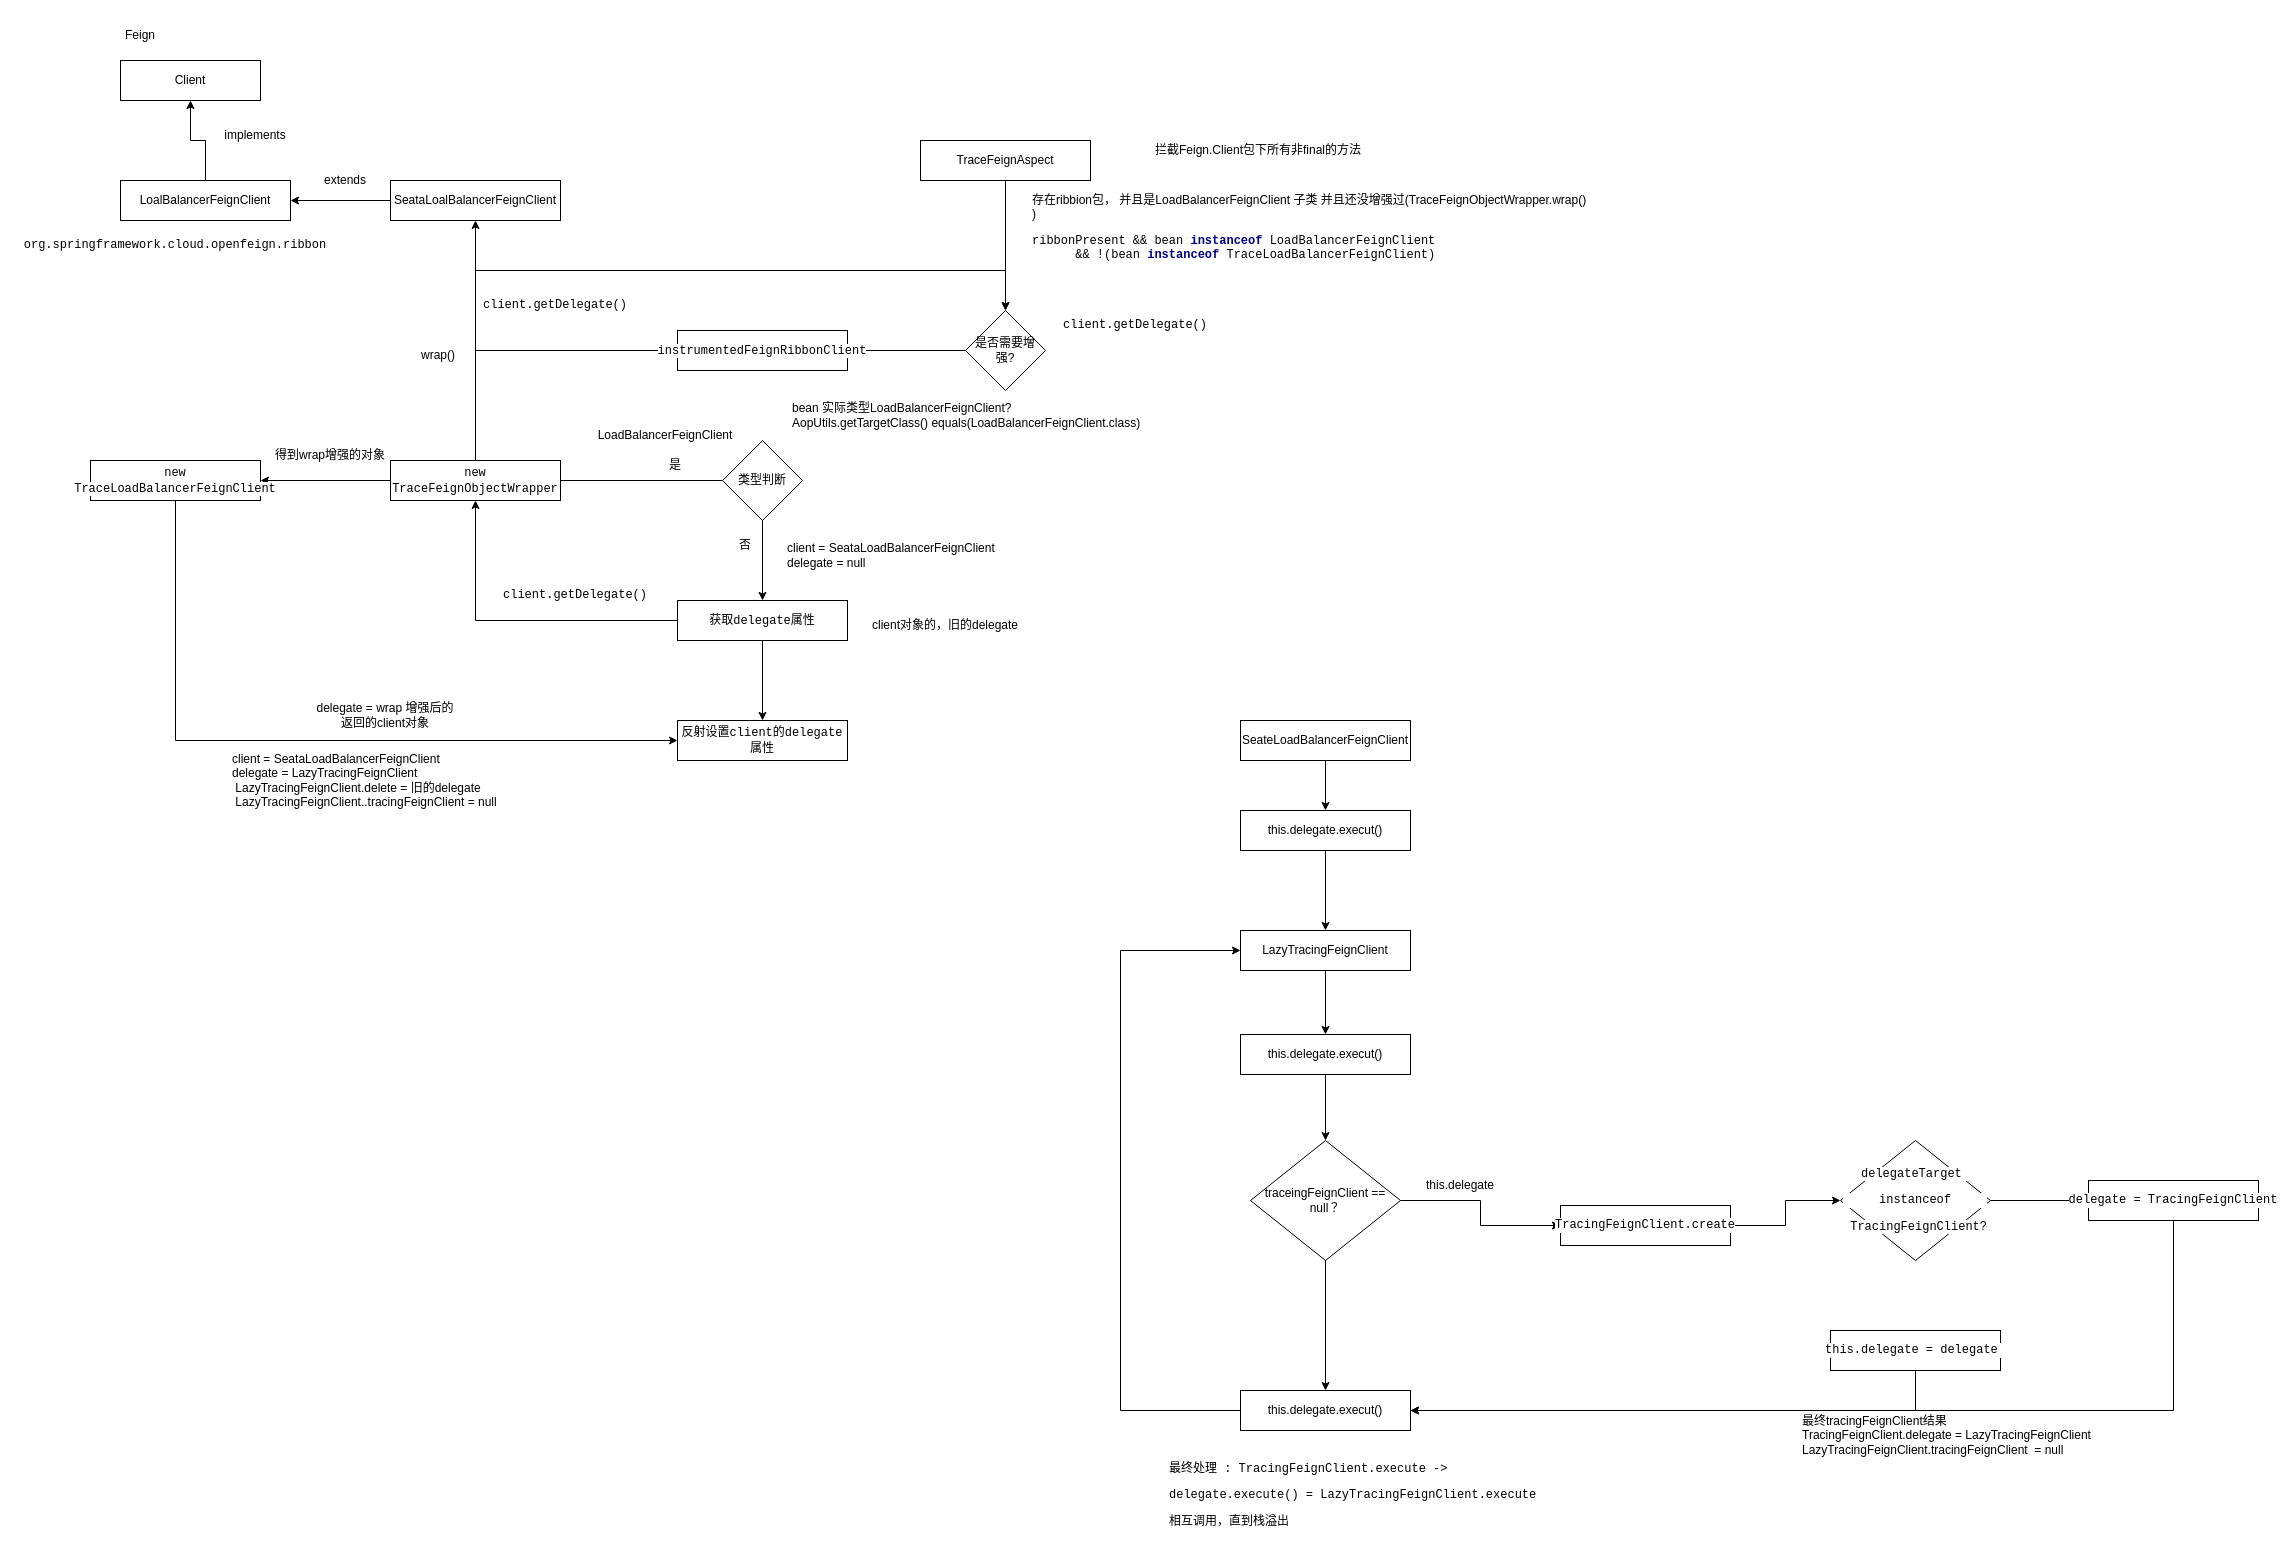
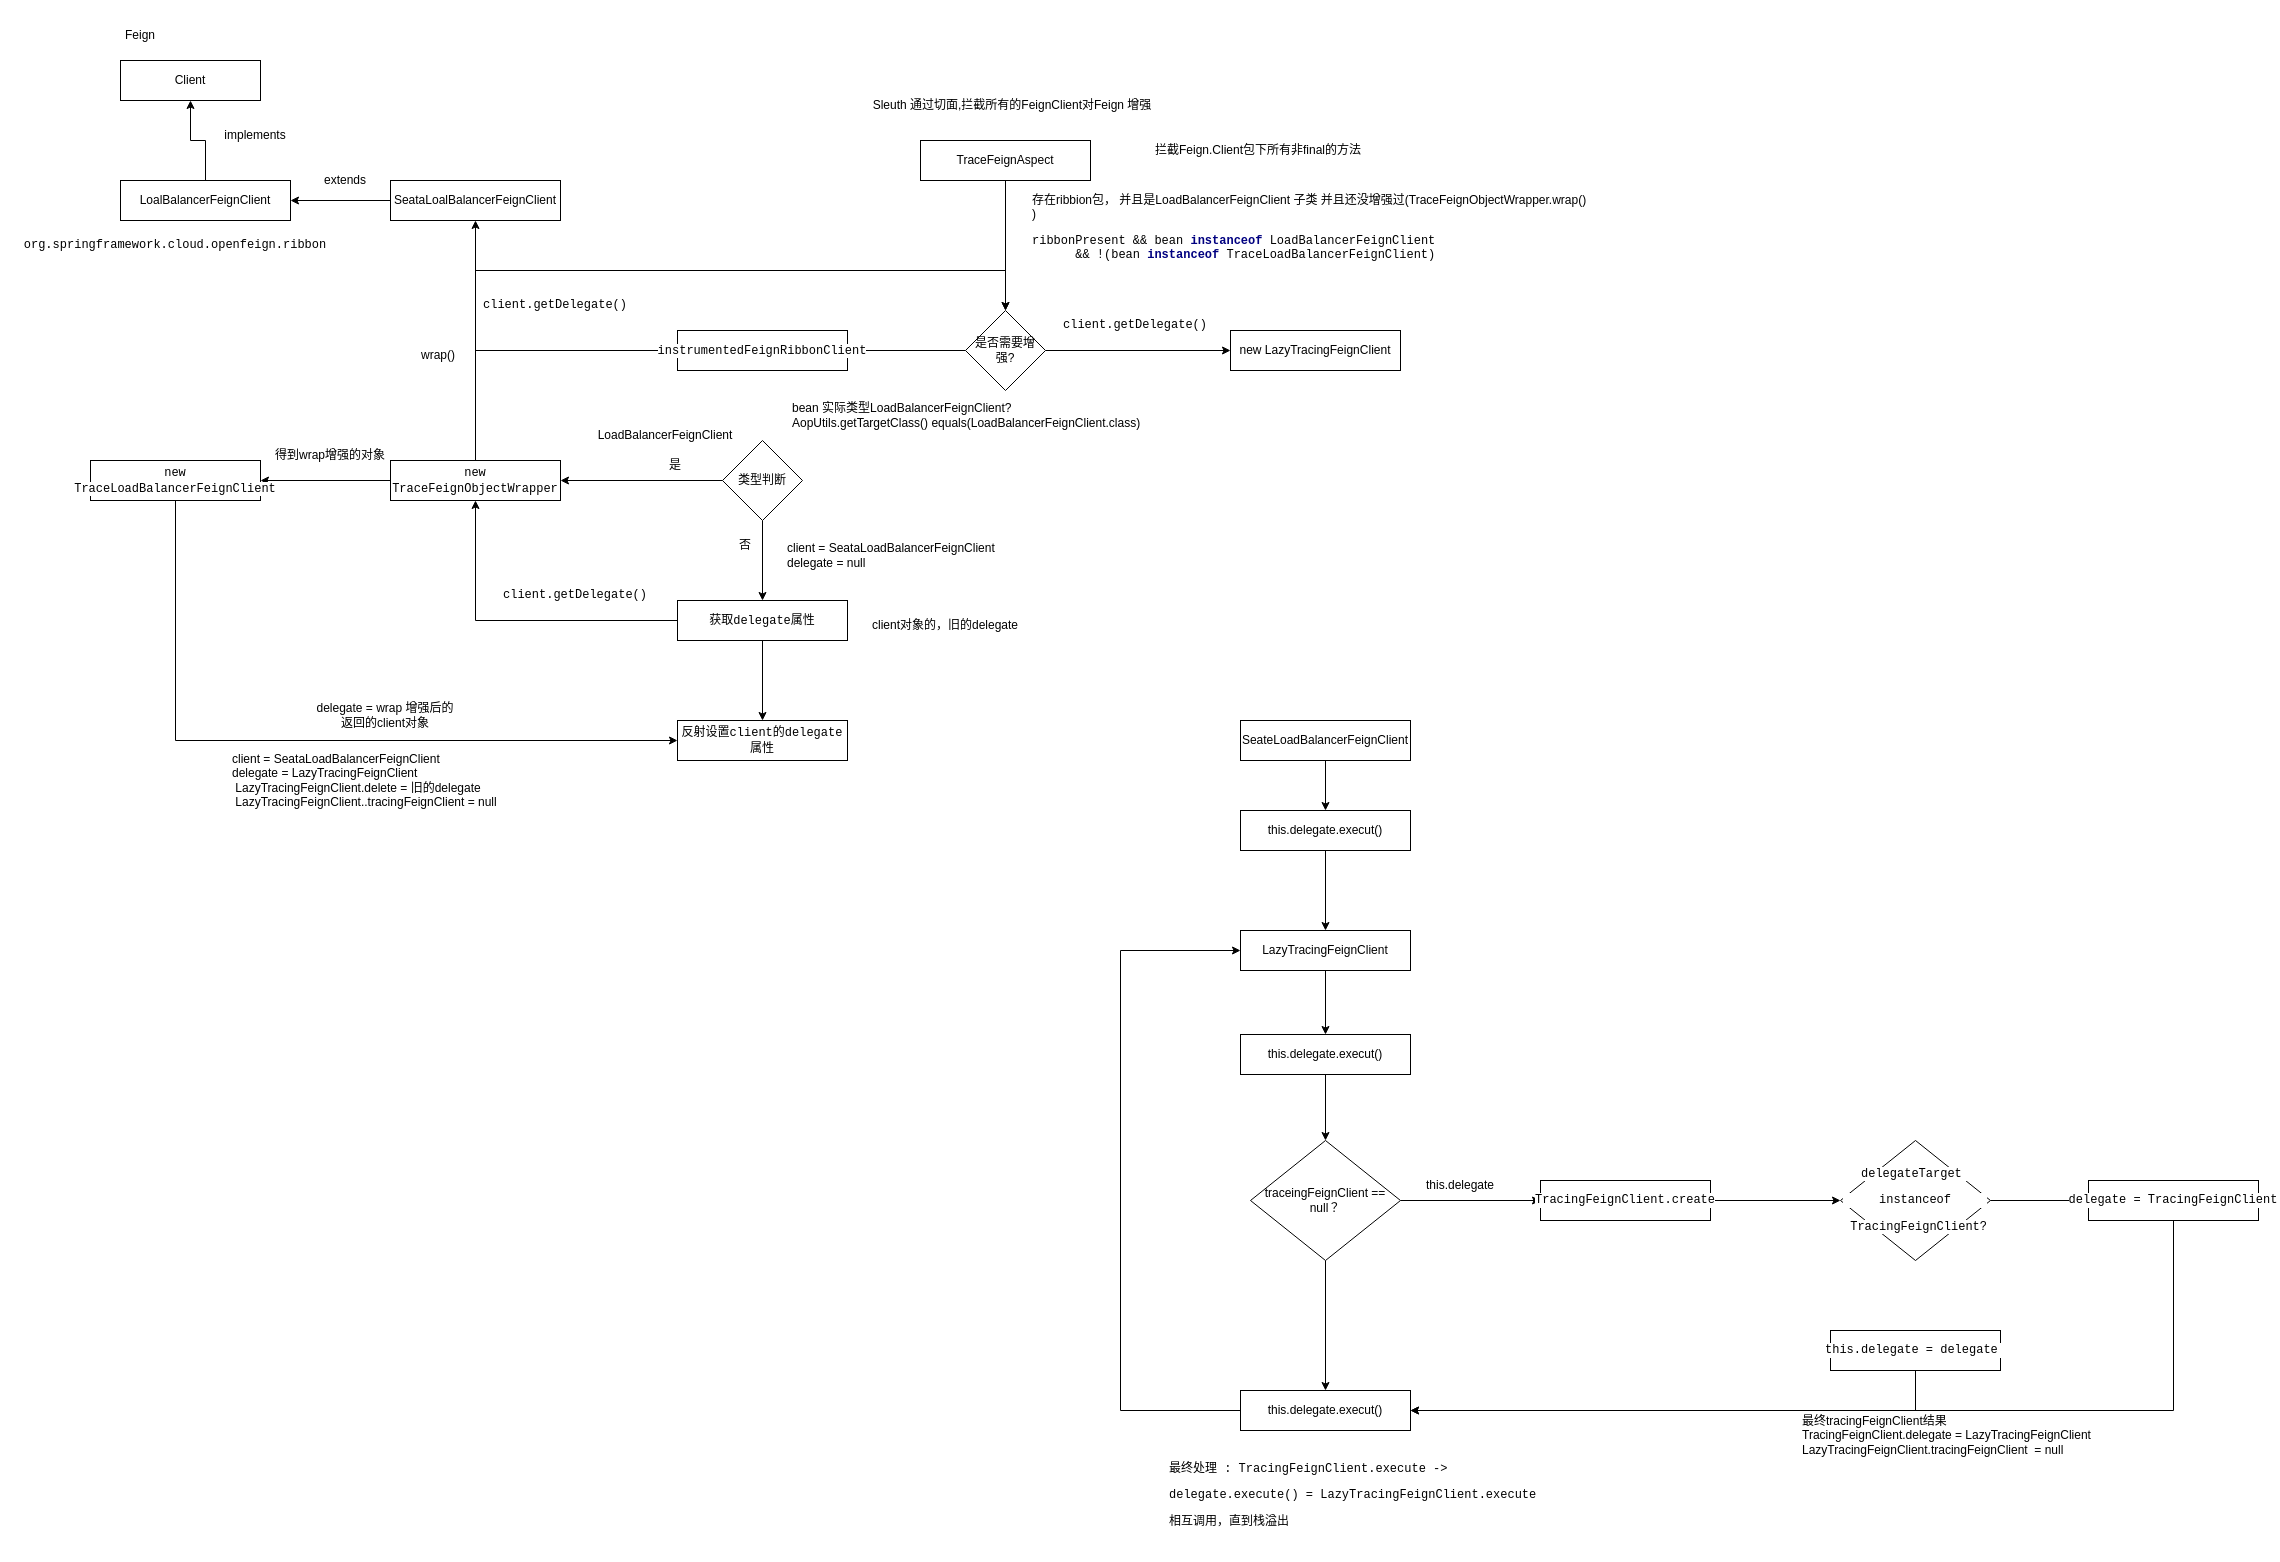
node "Sleuth 通过切面,拦截所有的FeignClient对Feign 增强": added
edge "是否需要增强?" -> "new LazyTracingFeignClient": added
node "new LazyTracingFeignClient": added
edge "new TraceFeignObjectWrapper" -- "类型判断": arrowhead none -> classic
node "TracingFeignClient.create": moved (1646, 1226) -> (1626, 1201)
